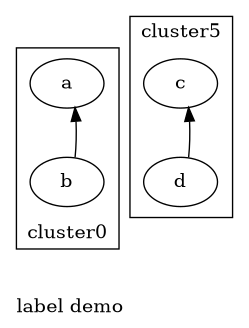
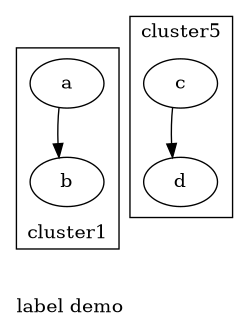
edge "b" -> "a": reversed
edge "d" -> "c": reversed
cluster "cluster0": label "cluster0" -> "cluster1"
